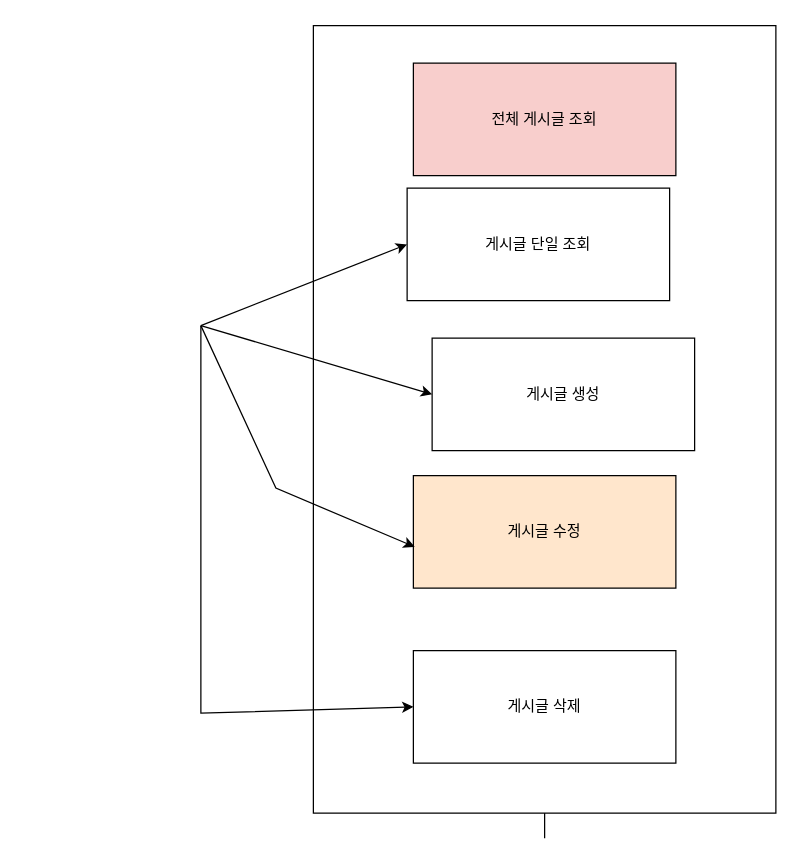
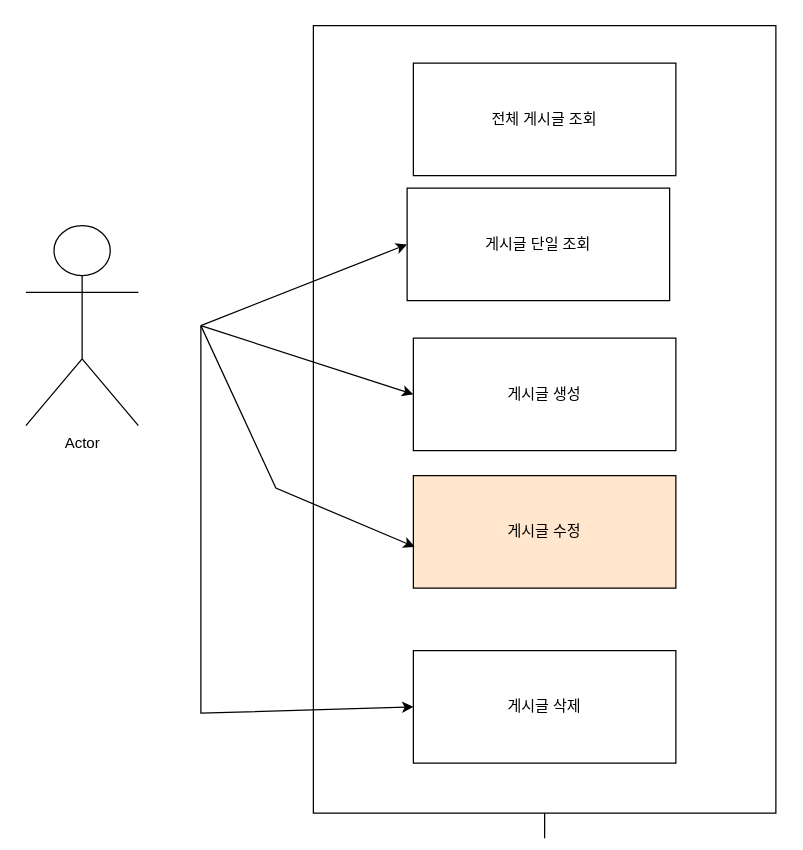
node "전체 게시글 조회": fillcolor #f8cecc -> #ffffff
node "Actor": added
node "게시글 생성": moved (563, 394) -> (544, 394)
